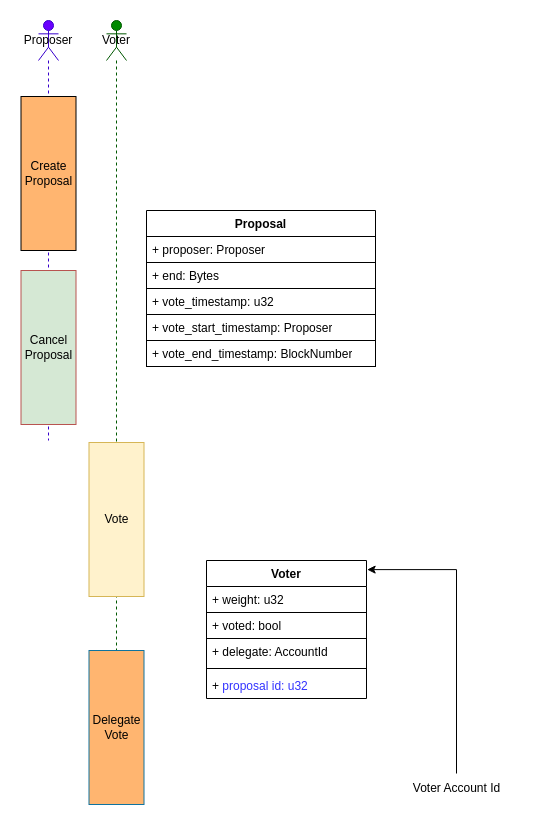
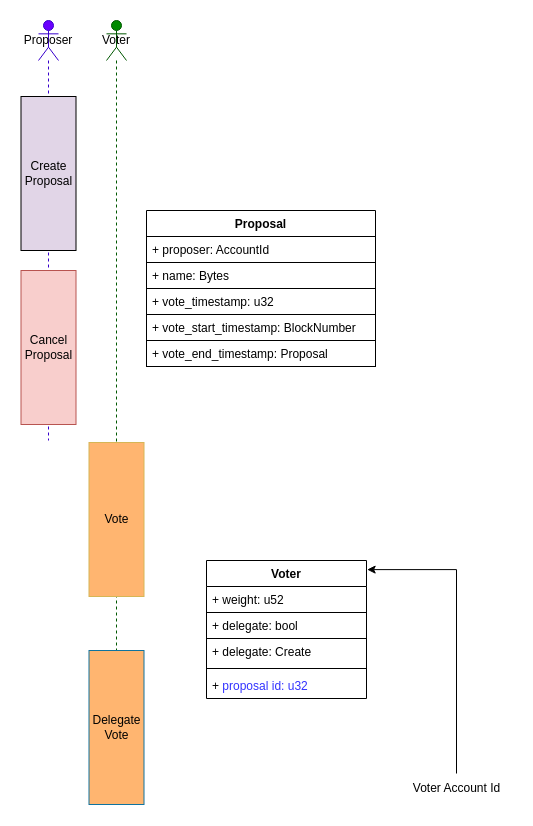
node "Create Proposal": fillcolor #ffb570 -> #e1d5e7
node "+ proposer: Proposer": label "+ proposer: Proposer" -> "+ proposer: AccountId"
node "+ end: Bytes": label "+ end: Bytes" -> "+ name: Bytes"
node "+ vote_start_timestamp: Proposer": label "+ vote_start_timestamp: Proposer" -> "+ vote_start_timestamp: BlockNumber"
node "Cancel Proposal": fillcolor #d5e8d4 -> #f8cecc
node "+ vote_end_timestamp: BlockNumber": label "+ vote_end_timestamp: BlockNumber" -> "+ vote_end_timestamp: Proposal"
node "Vote": fillcolor #fff2cc -> #ffb570
node "+ weight: u32": label "+ weight: u32" -> "+ weight: u52"
node "+ voted: bool": label "+ voted: bool" -> "+ delegate: bool"
node "+ delegate: AccountId": label "+ delegate: AccountId" -> "+ delegate: Create"
